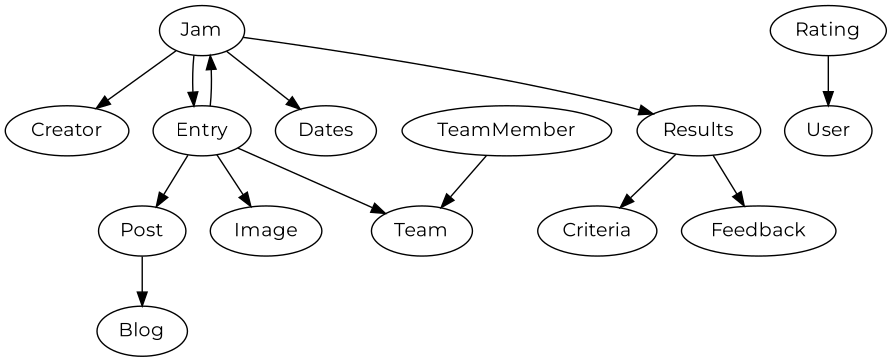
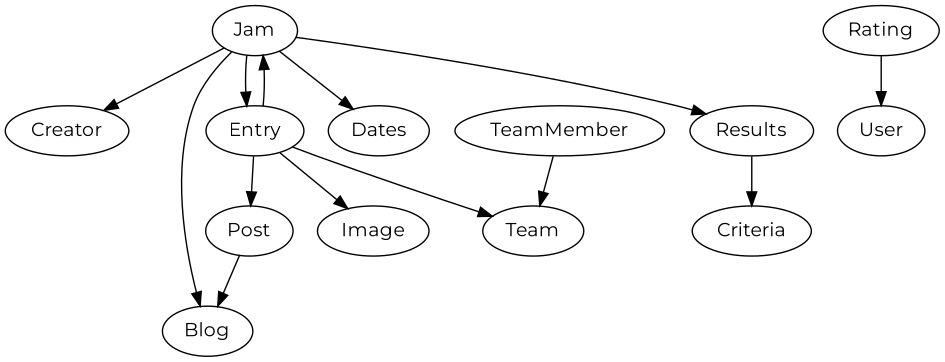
edge "Jam" -> "Blog": added
node "Feedback": removed
